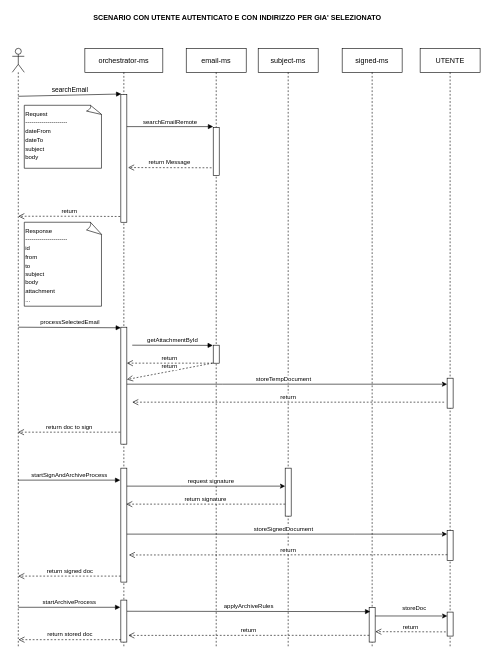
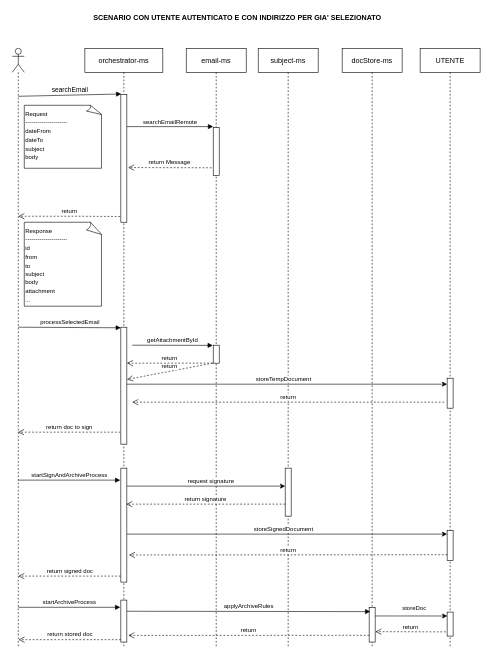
node "signed-ms": label "signed-ms" -> "docStore-ms"
